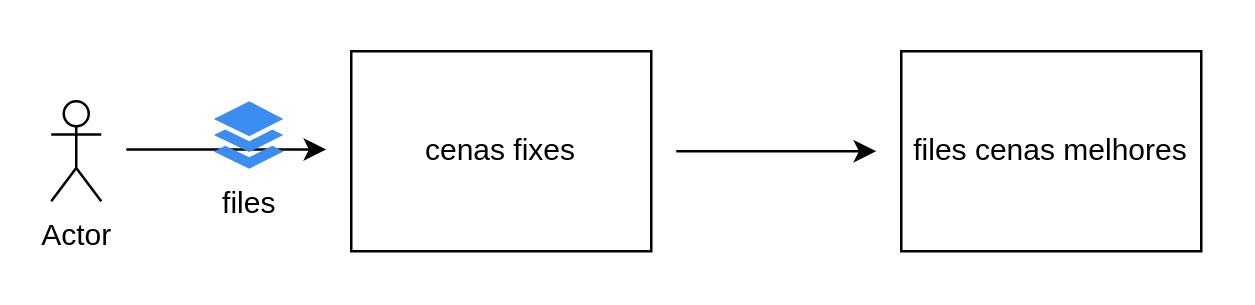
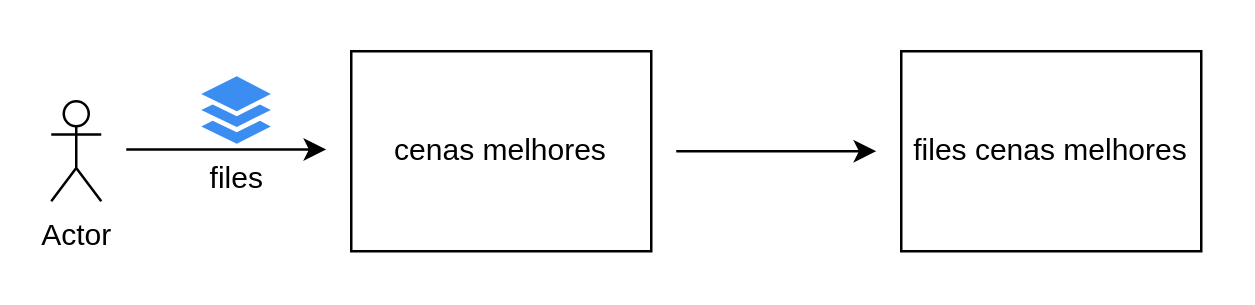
node "files": moved (249, 135) -> (236, 110)
node "cenas fixes": label "cenas fixes" -> "cenas melhores"
